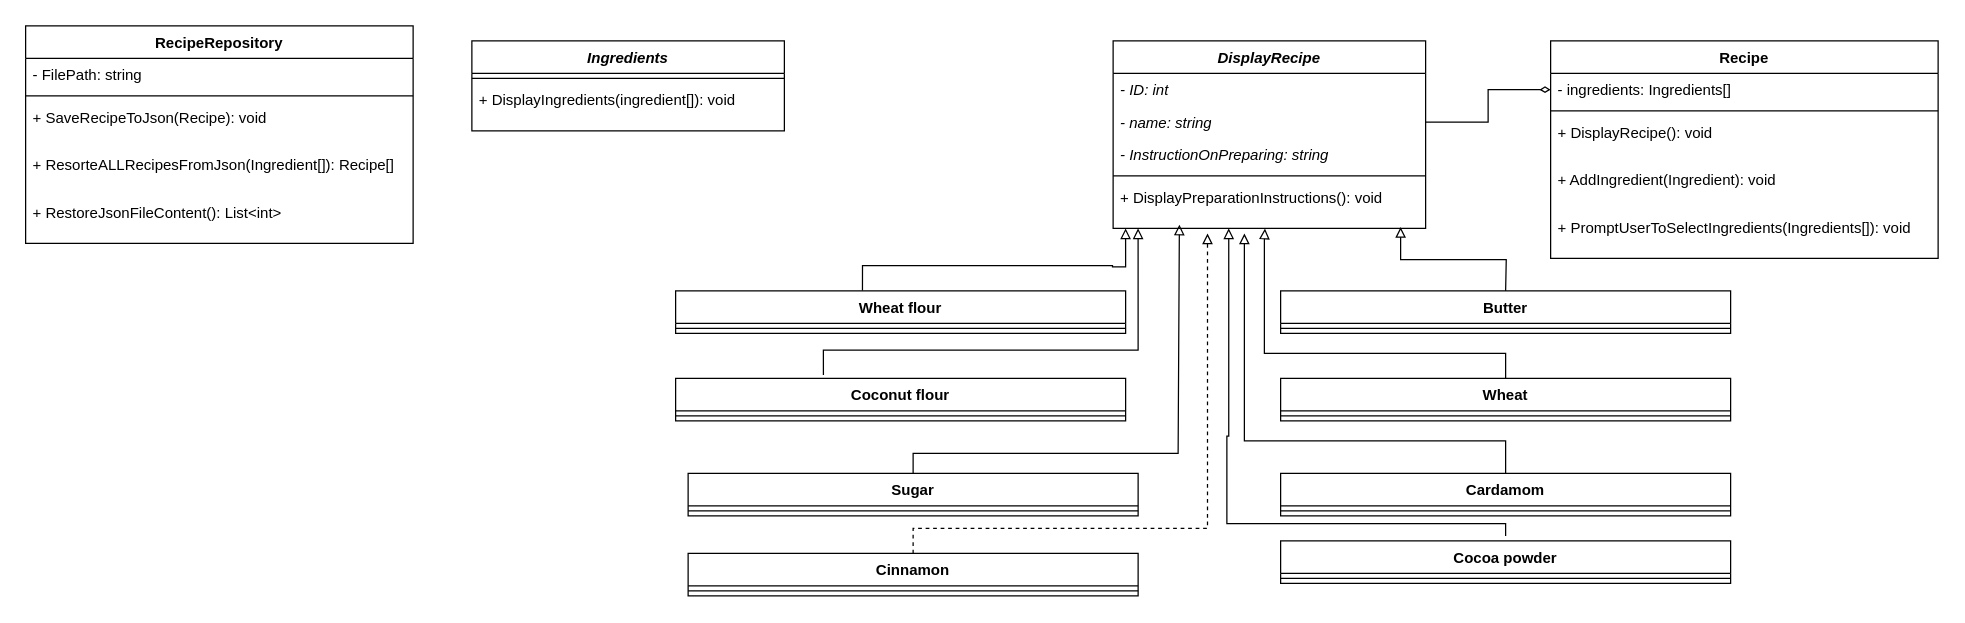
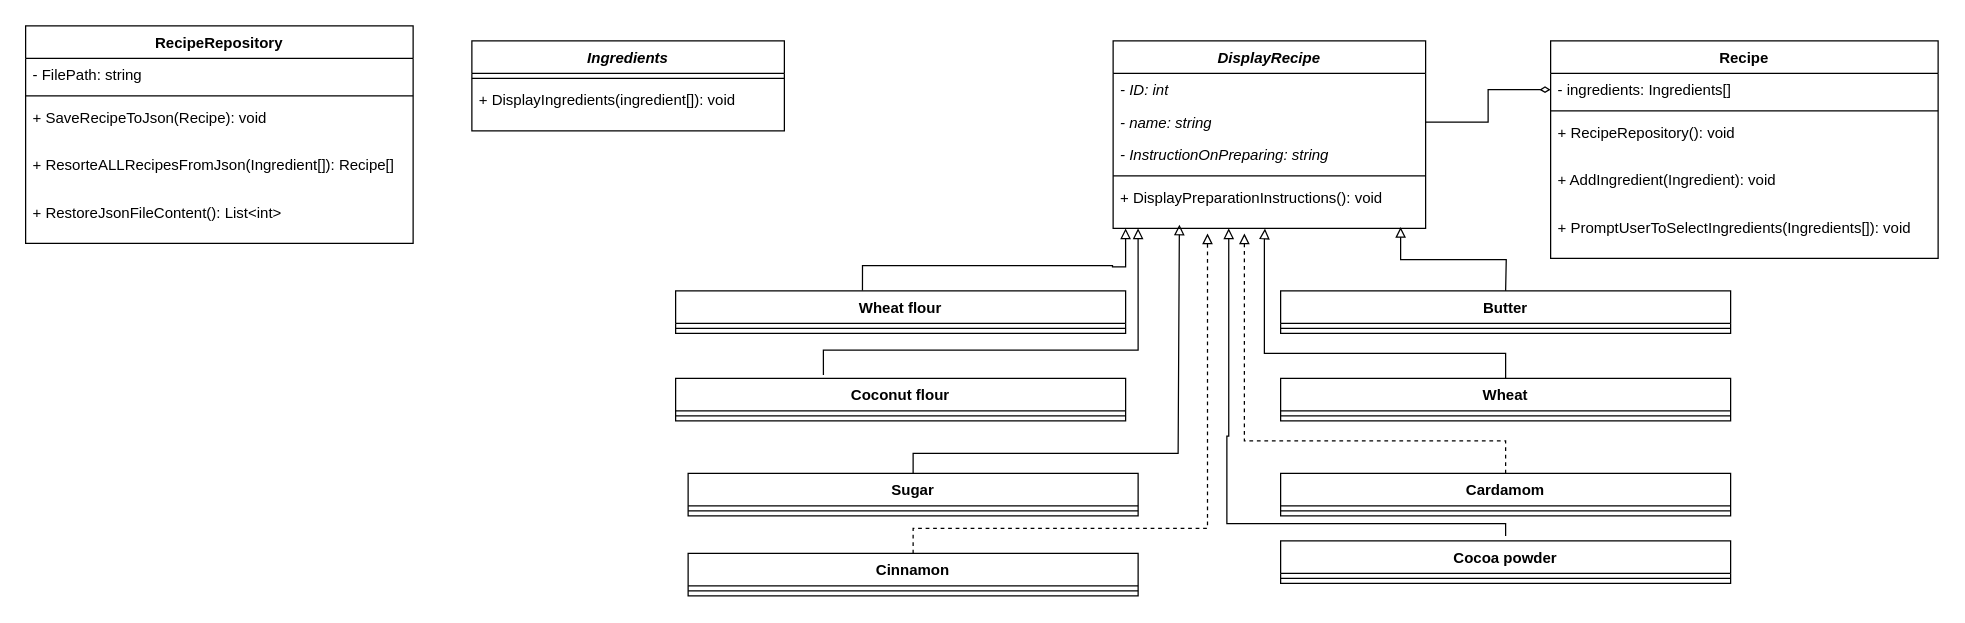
node "+ DisplayRecipe(): void": label "+ DisplayRecipe(): void" -> "+ RecipeRepository(): void"
edge "Cardamom" -> "+ DisplayPreparationInstructions(): void": style solid -> dashed
